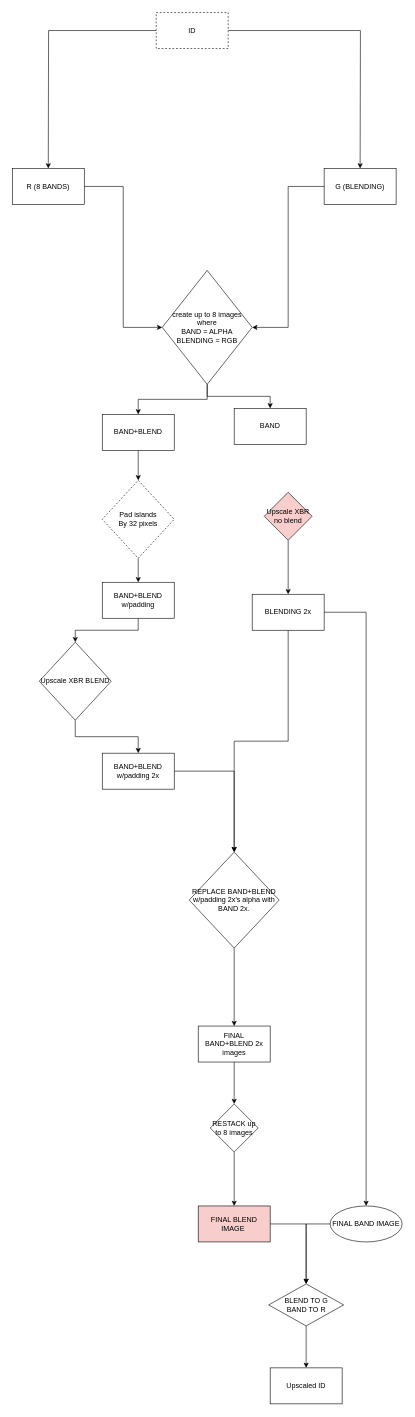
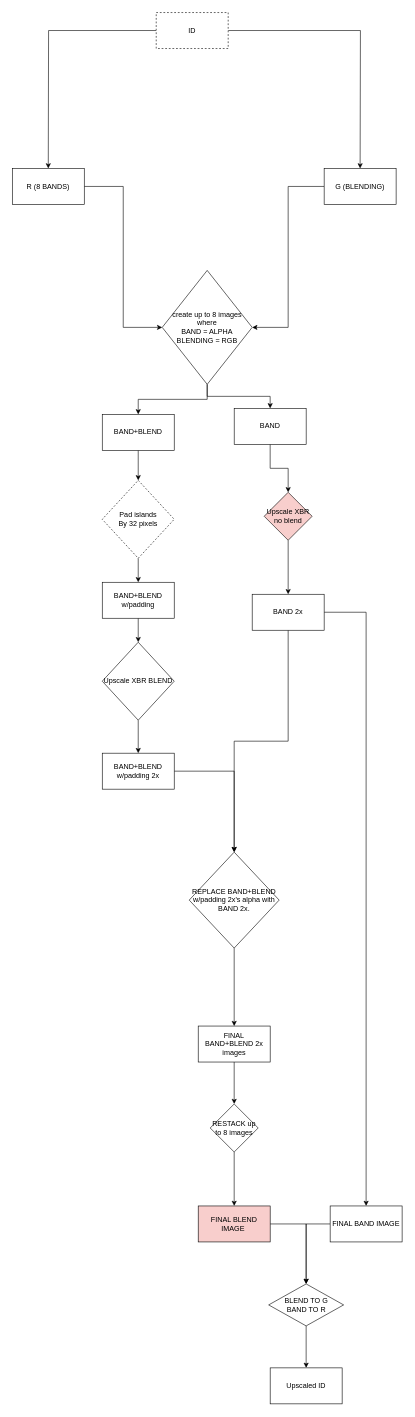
edge "BAND" -> "Upscale XBR no blend": added
node "BLENDING 2x": label "BLENDING 2x" -> "BAND 2x"
node "Upscale XBR BLEND": moved (75, 681) -> (138, 681)
node "FINAL BAND IMAGE": shape ellipse -> rectangle
